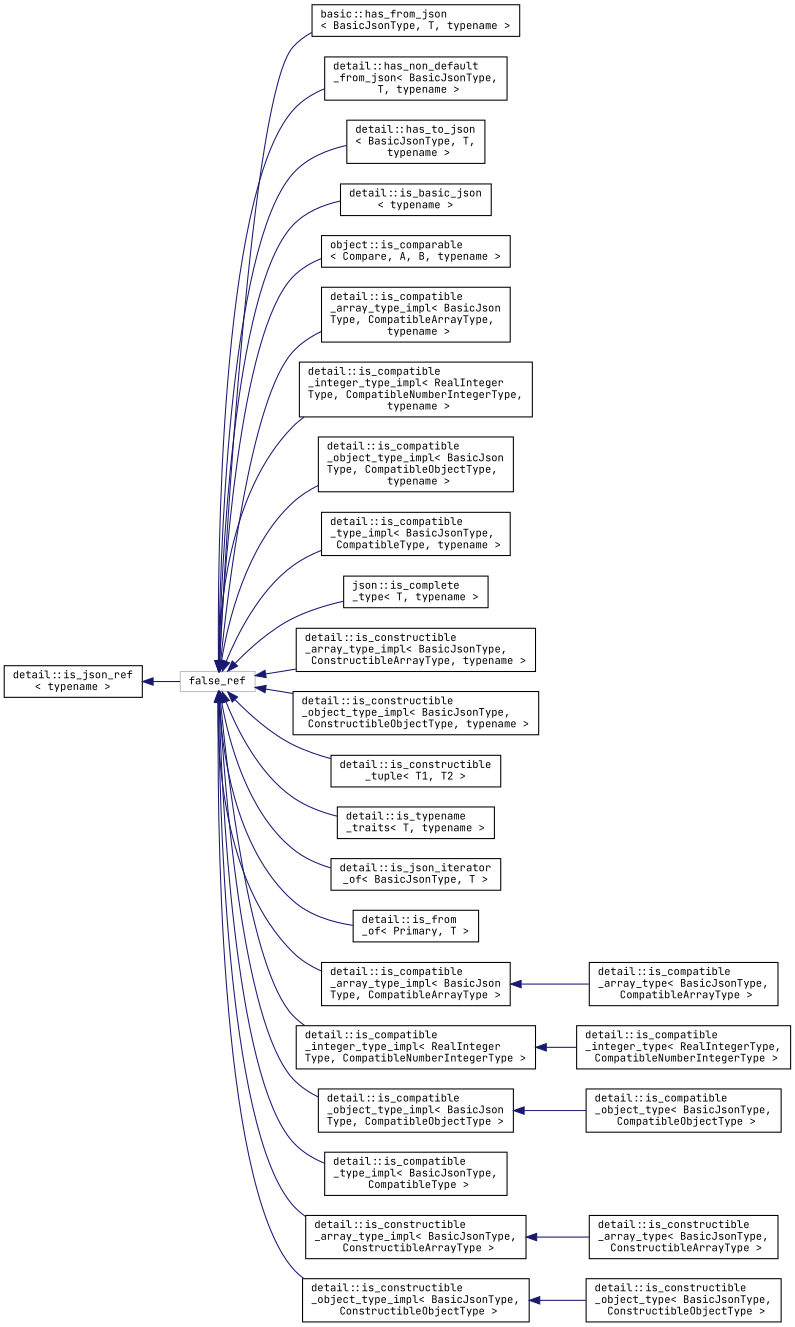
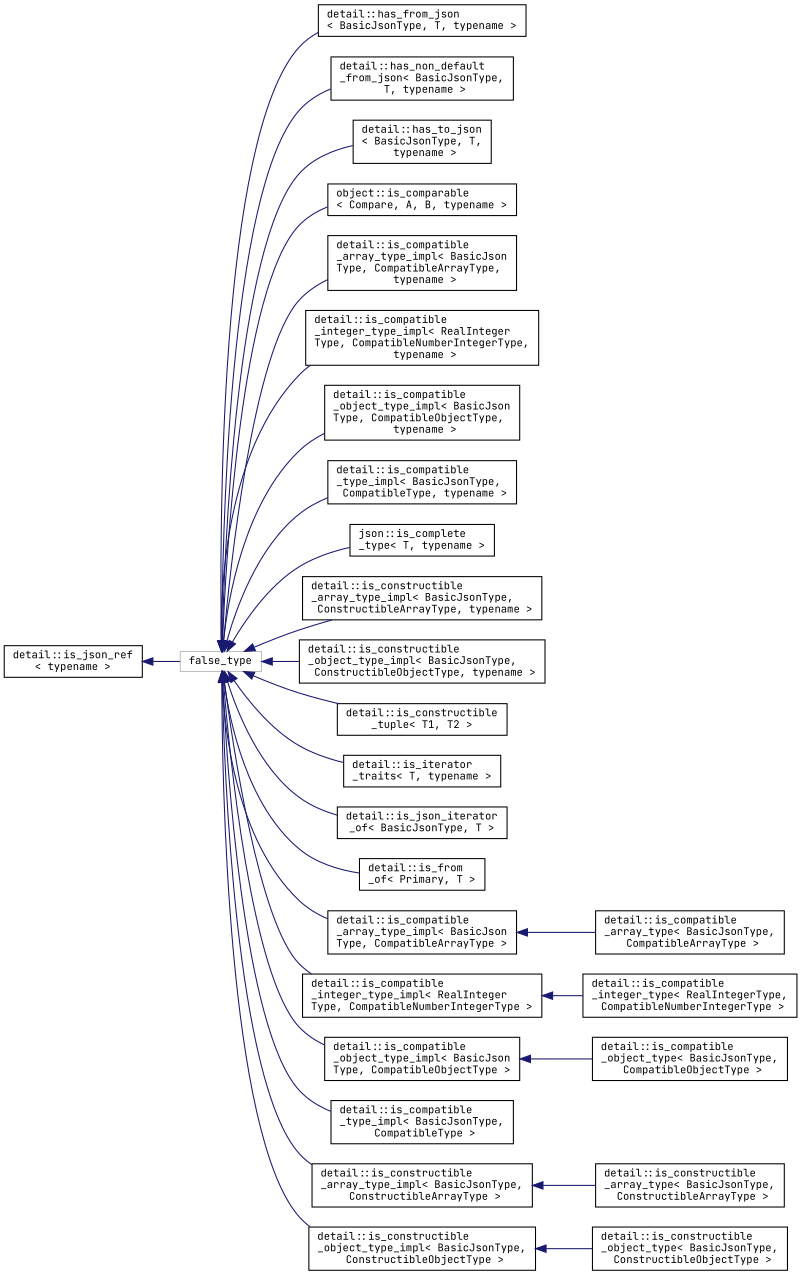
node "basic::has_from_json < BasicJsonType, T, typename >": label "basic::has_from_json < BasicJsonType, T, typename >" -> "detail::has_from_json < BasicJsonType, T, typename >"
node "detail::is_basic_json < typename >": removed
node "false_ref": label "false_ref" -> "false_type"
node "detail::is_typename _traits< T, typename >": label "detail::is_typename _traits< T, typename >" -> "detail::is_iterator _traits< T, typename >"
